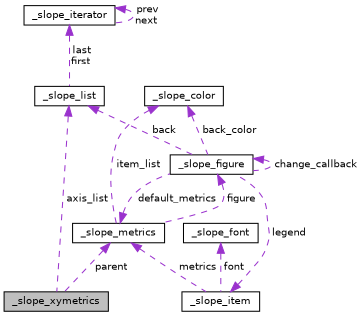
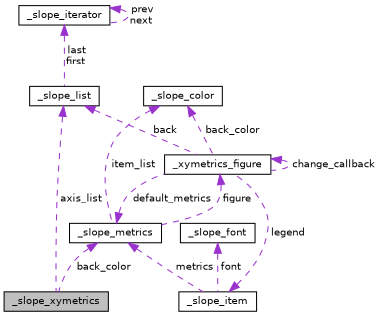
node "_slope_figure": label "_slope_figure" -> "_xymetrics_figure"
edge "_slope_xymetrics" -> "_slope_metrics": label " parent" -> " back_color"
